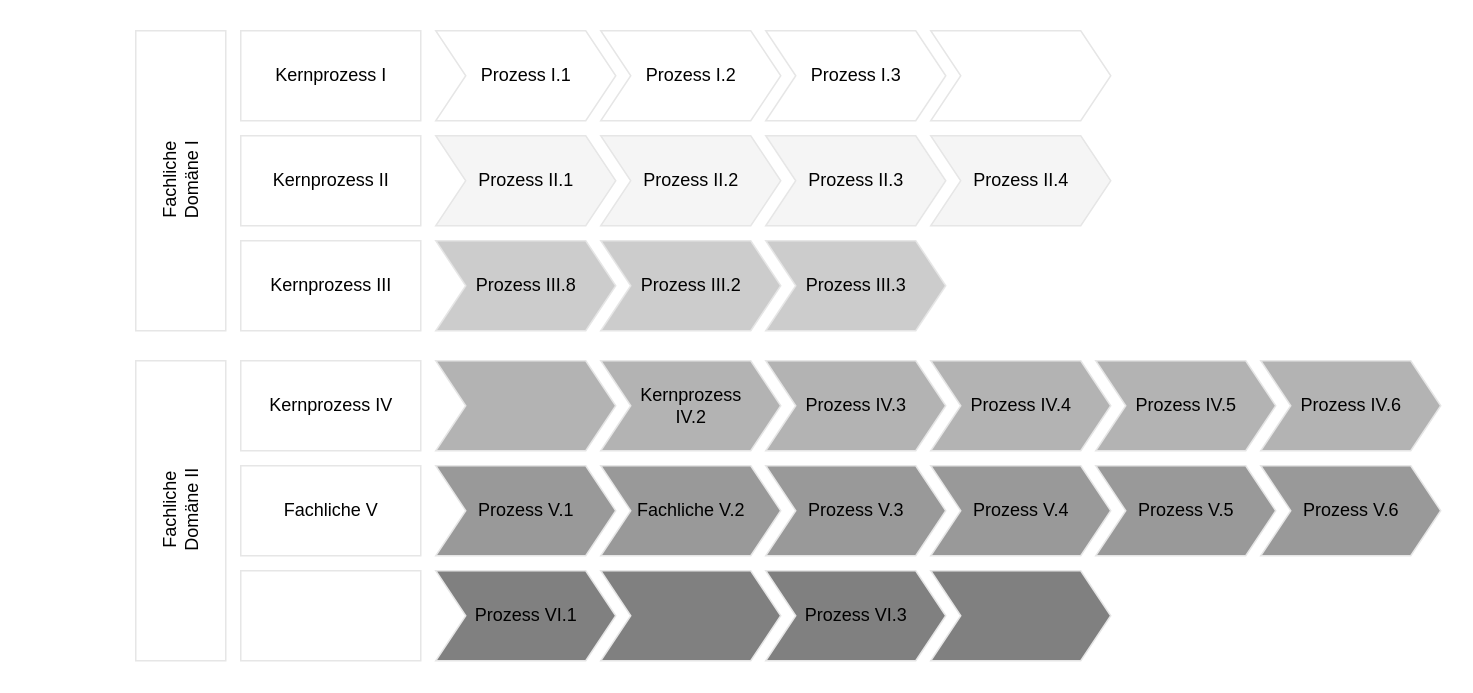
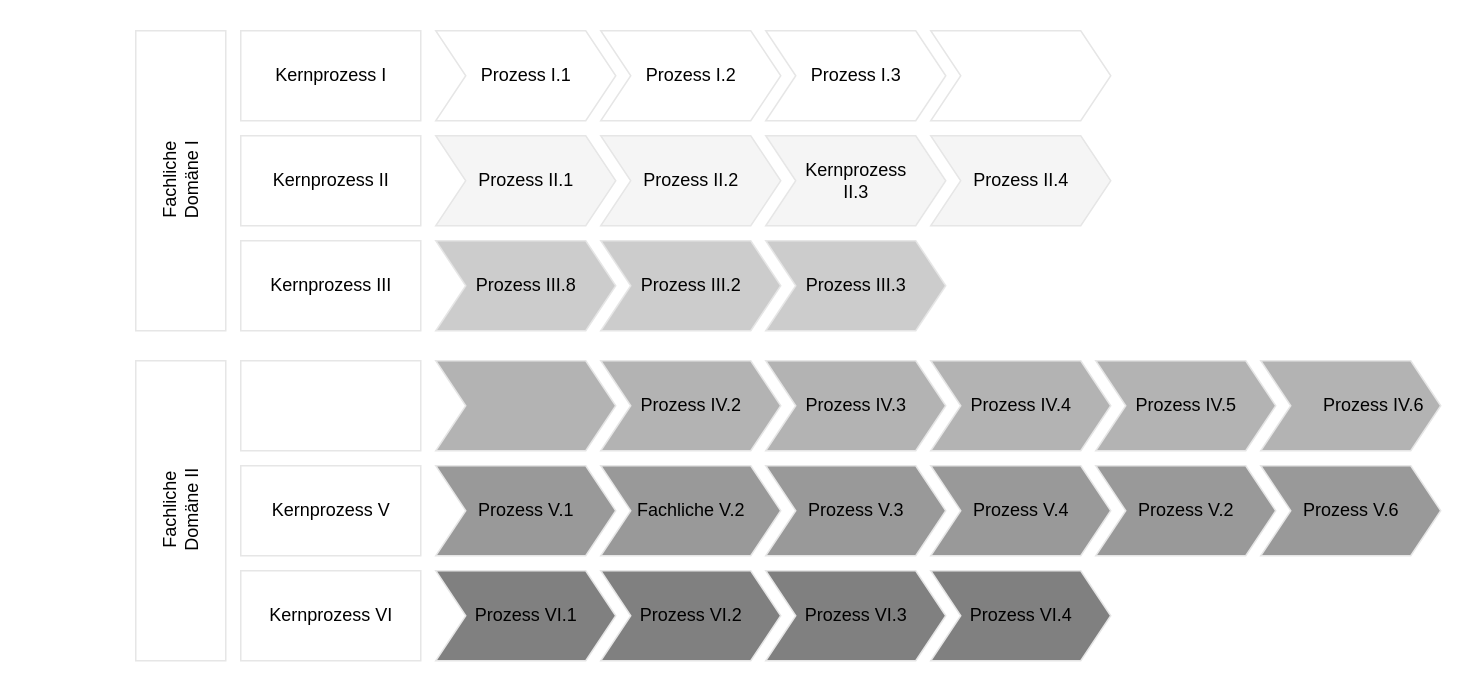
node "Prozess II.3": label "Prozess II.3" -> "Kernprozess II.3"
node "Kernprozess IV": removed
node "Kernprozess IV.2": label "Kernprozess IV.2" -> "Prozess IV.2"
node "Prozess IV.6": moved (1351, 406) -> (1373, 406)
node "Fachliche V": label "Fachliche V" -> "Kernprozess V"
node "Prozess V.5": label "Prozess V.5" -> "Prozess V.2"
node "Kernprozess VI": added
node "Prozess VI.2": added
node "Prozess VI.4": added
